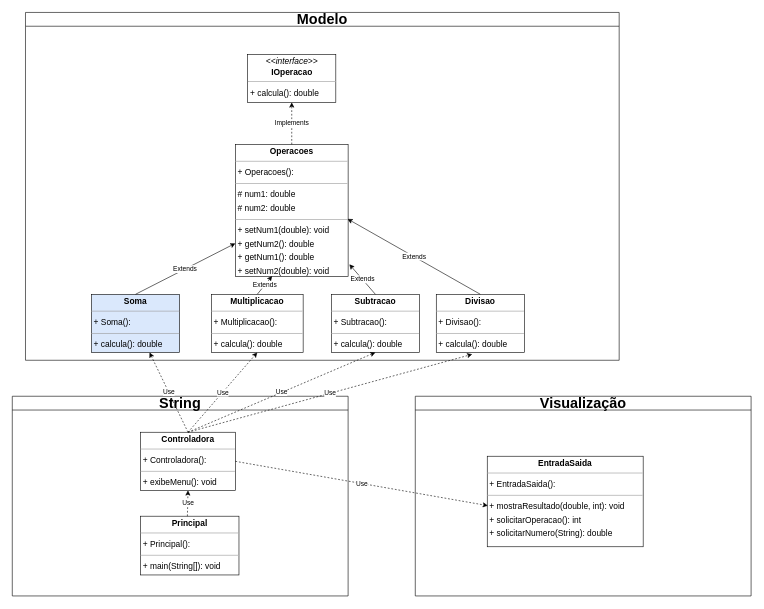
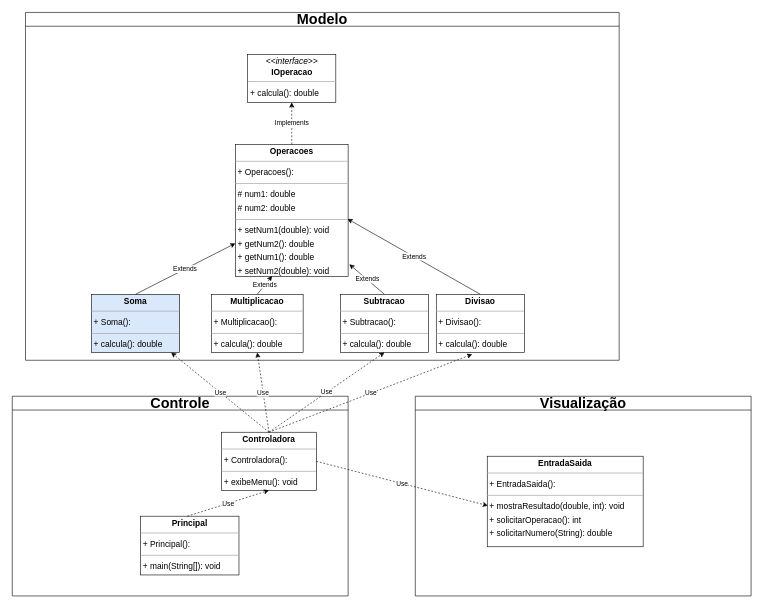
node "Subtracao + Subtracao(): + calcula(): double": moved (376, 323) -> (385, 323)
node "String": label "String" -> "Controle"
node "Controladora + Controladora(): + exibeMenu(): void": moved (188, 461) -> (269, 461)
